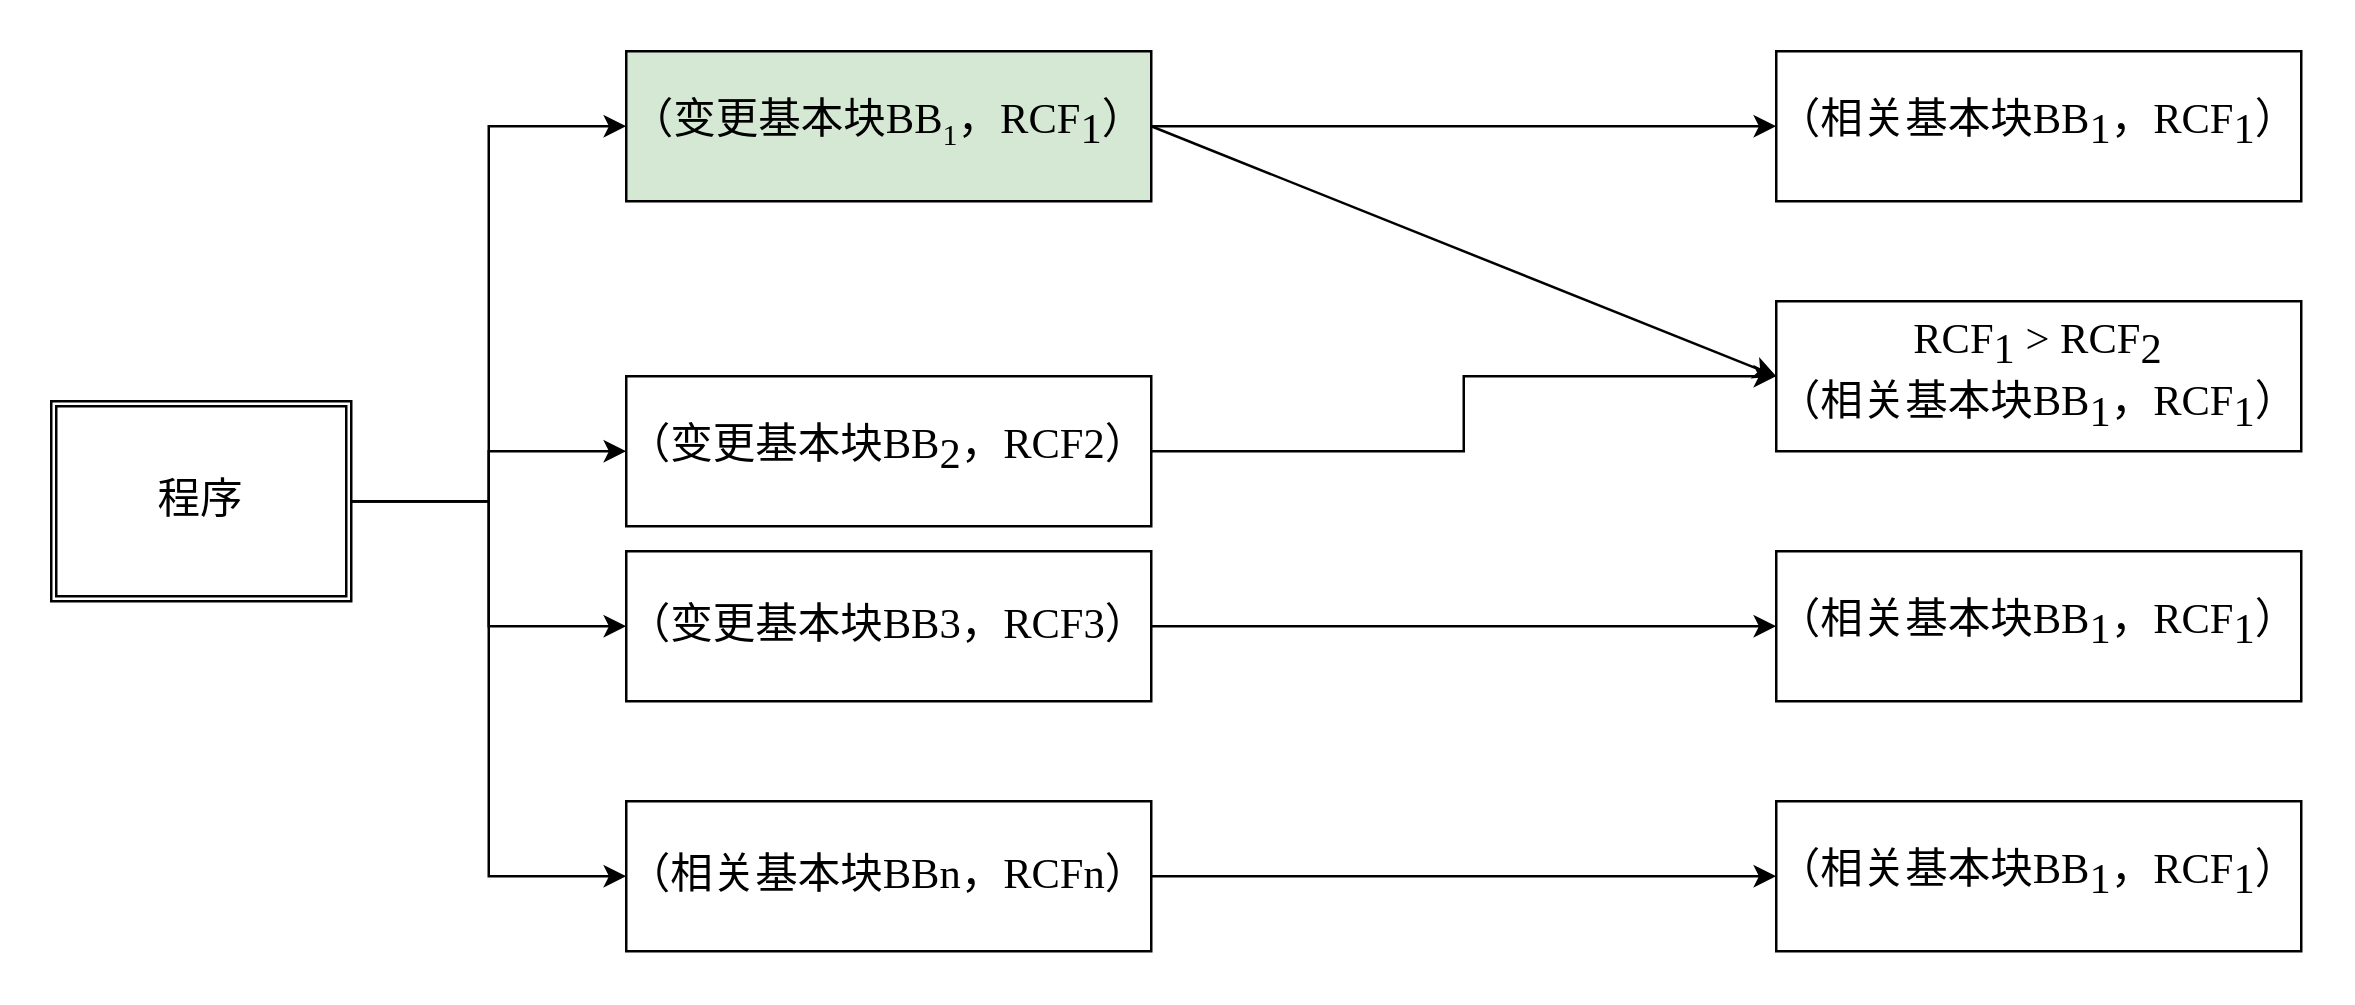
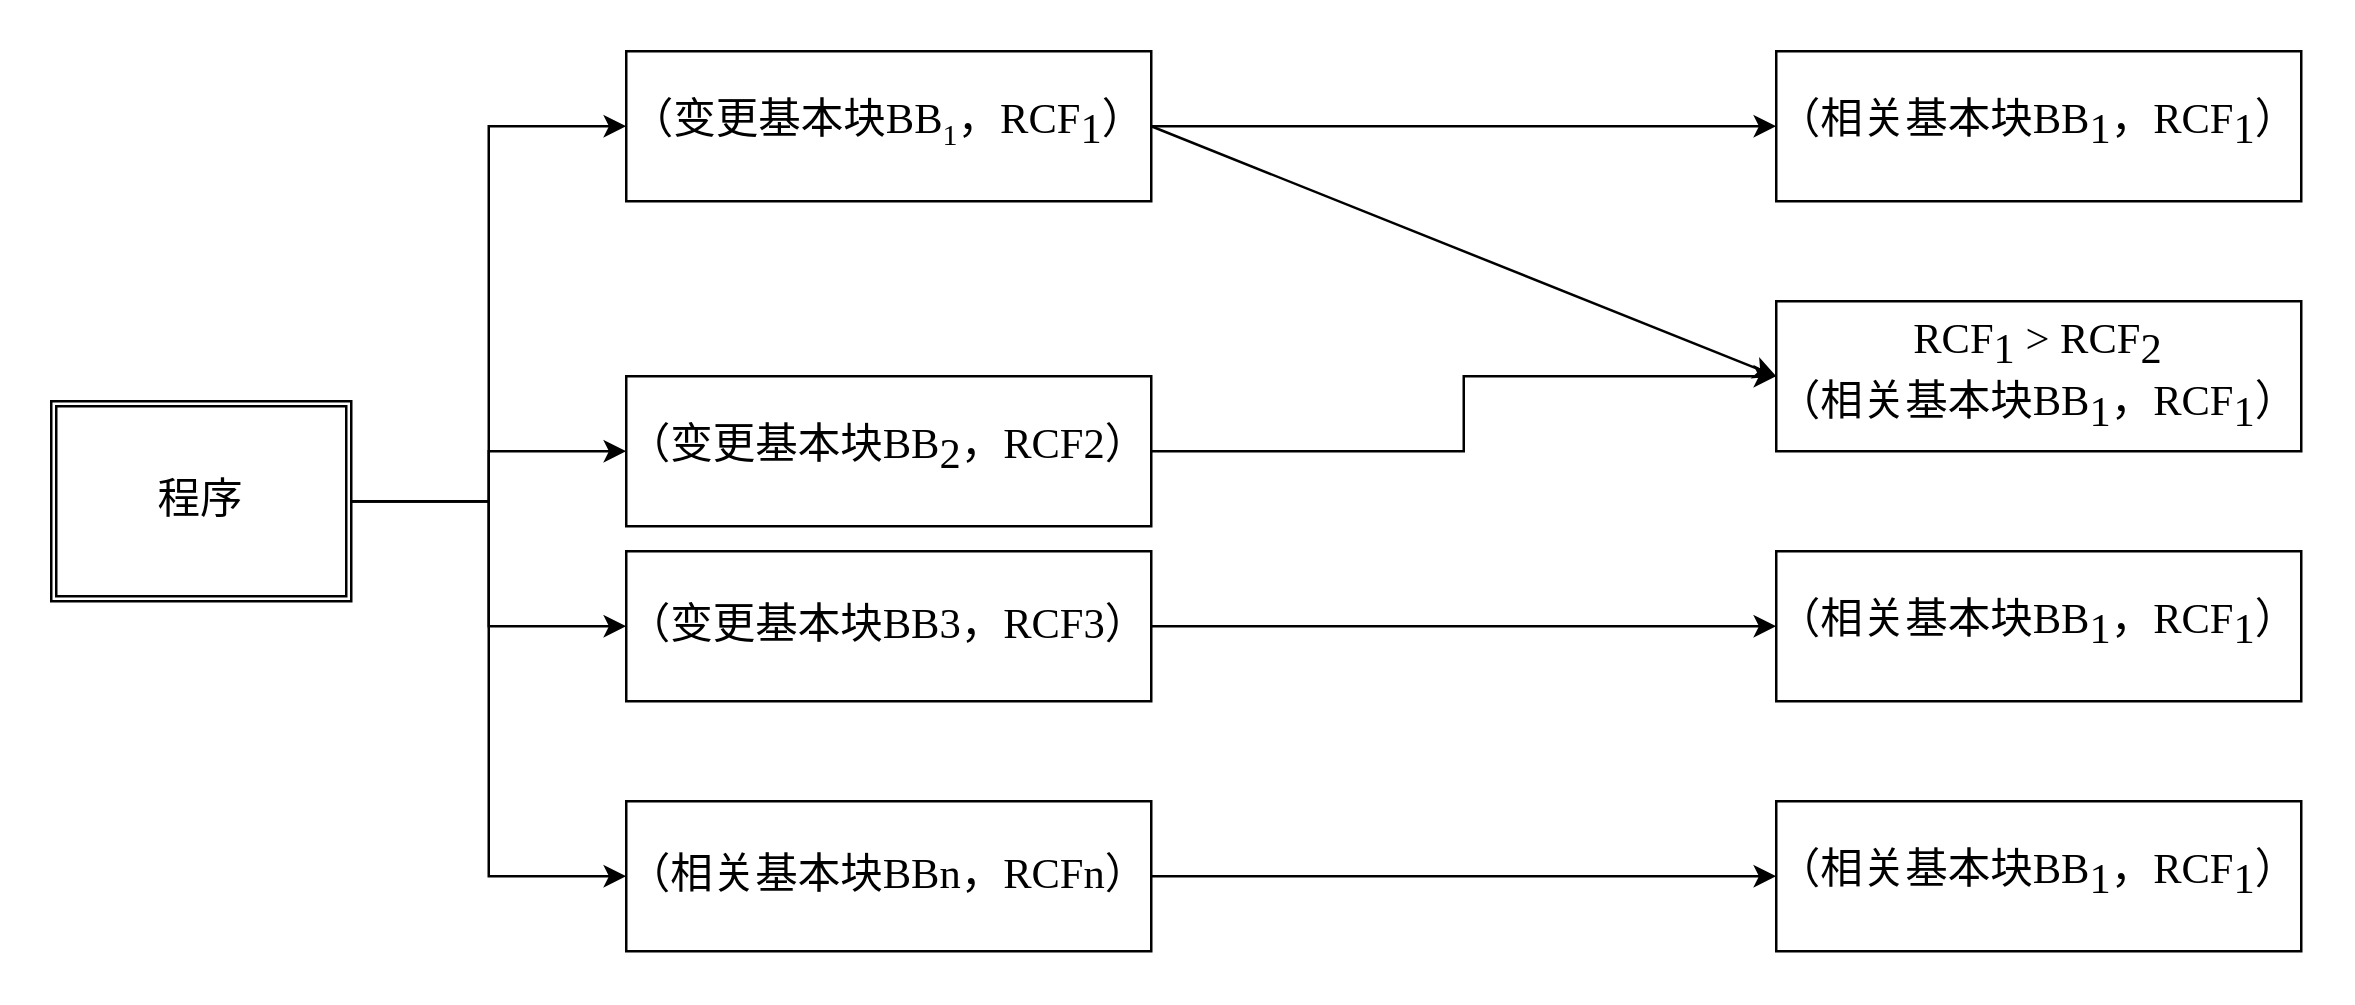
node "（变更基本块BB1，RCF1）": fillcolor #d5e8d4 -> #ffffff
